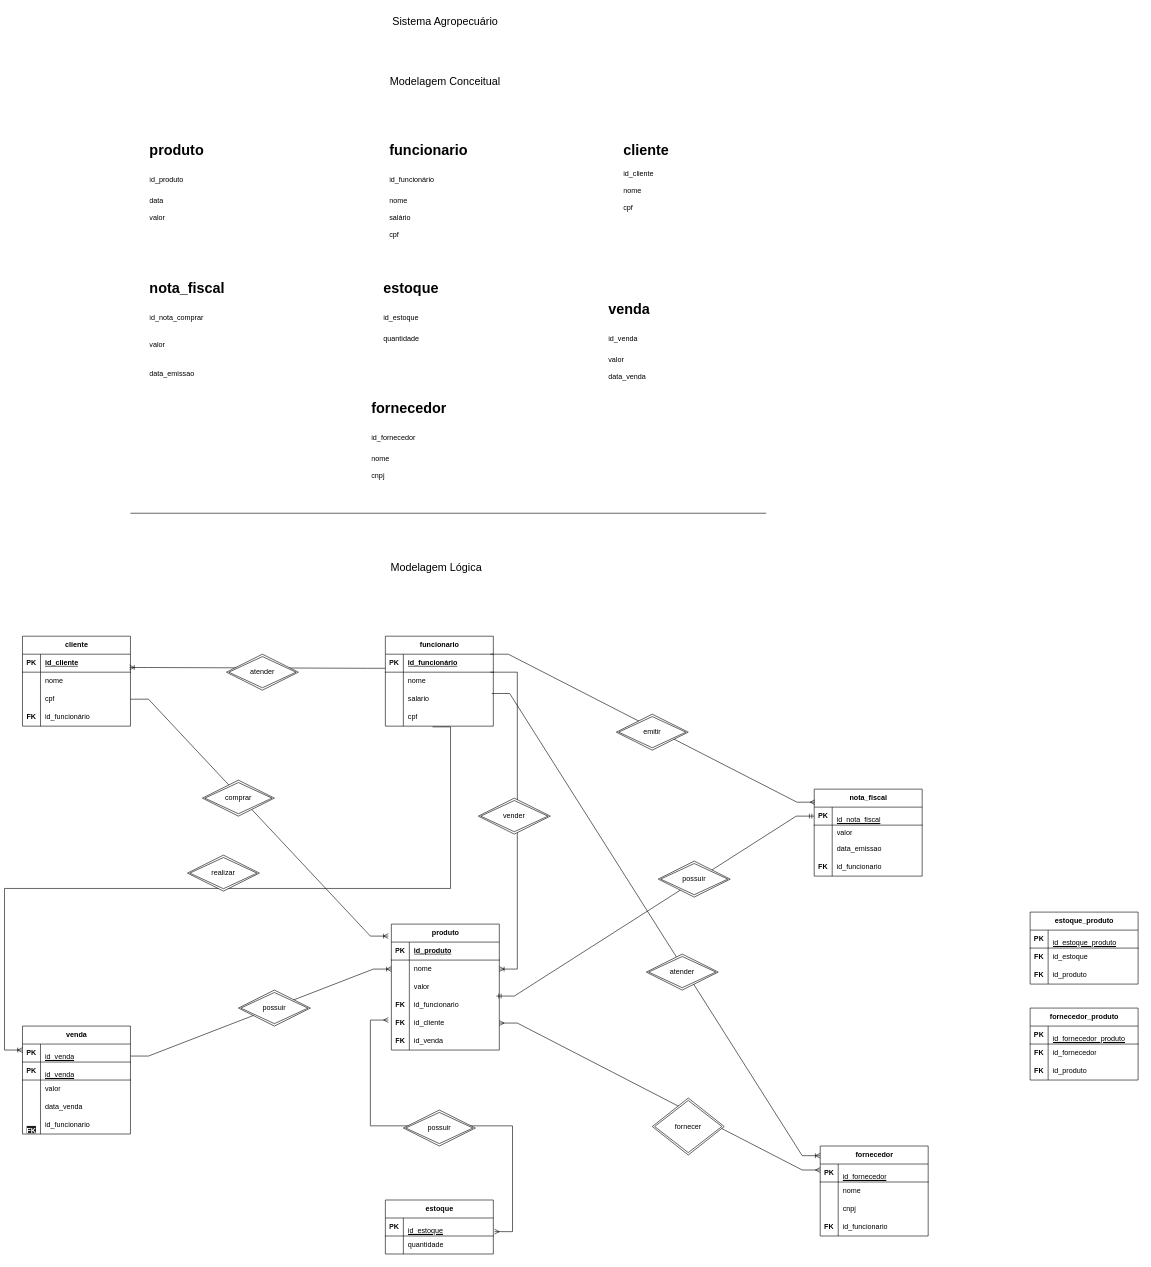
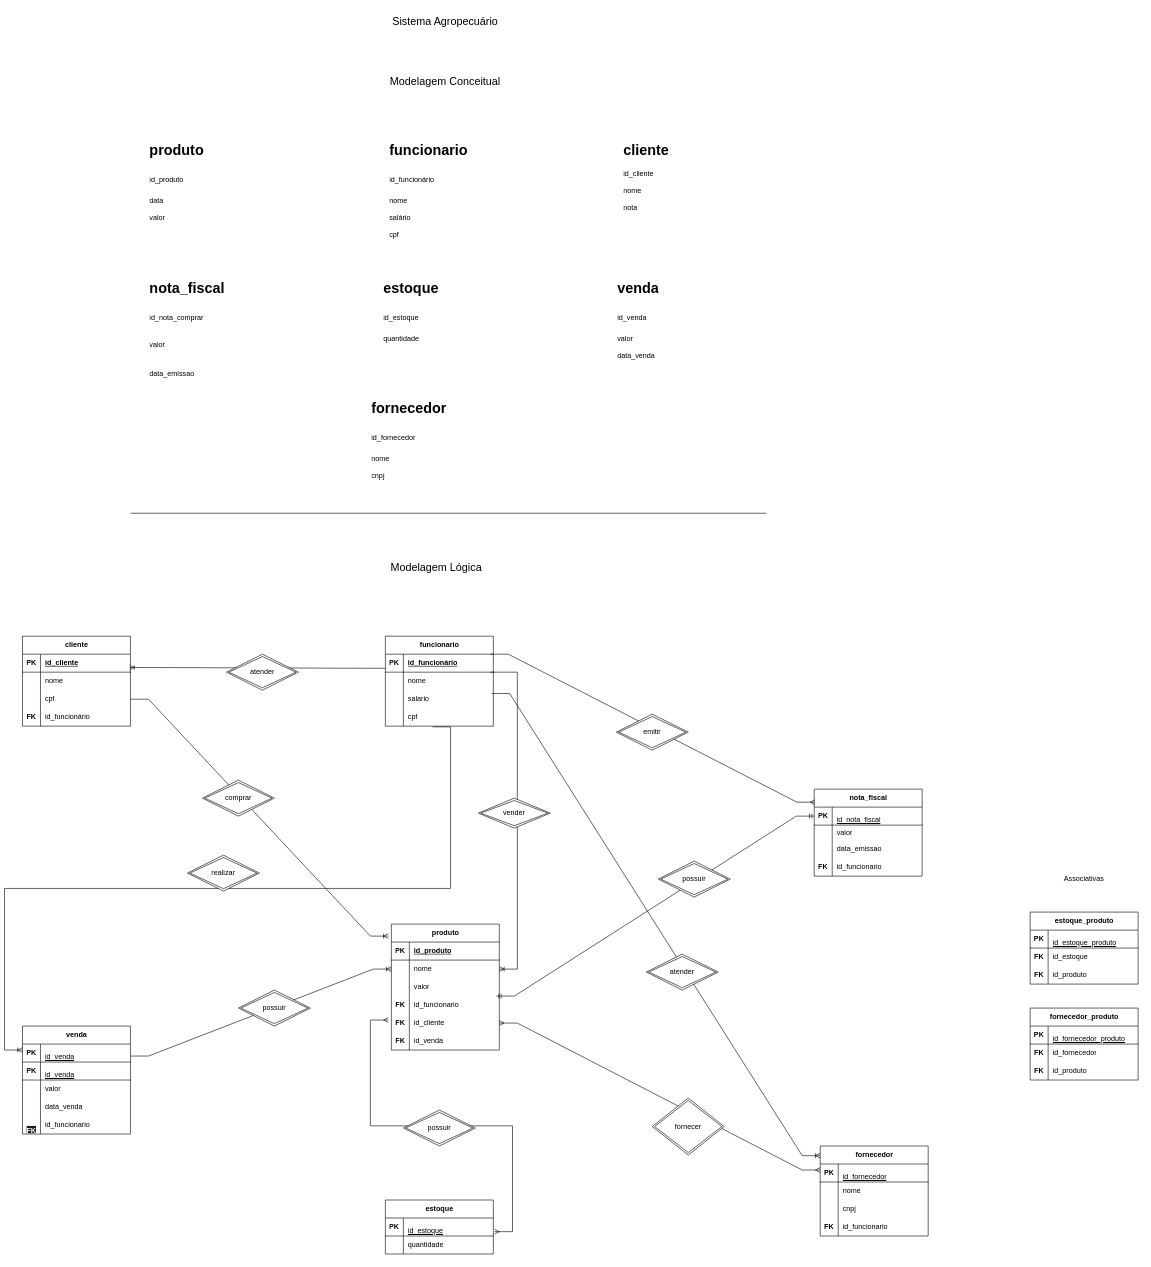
node "cliente id_cliente nome cpf": label "cliente id_cliente nome cpf" -> "cliente id_cliente nome nota"
node "vendaid_venda valor data_venda": moved (662, 342) -> (671, 321)
node "vender": size 72x36 -> 72x30
node "Associativas": added
